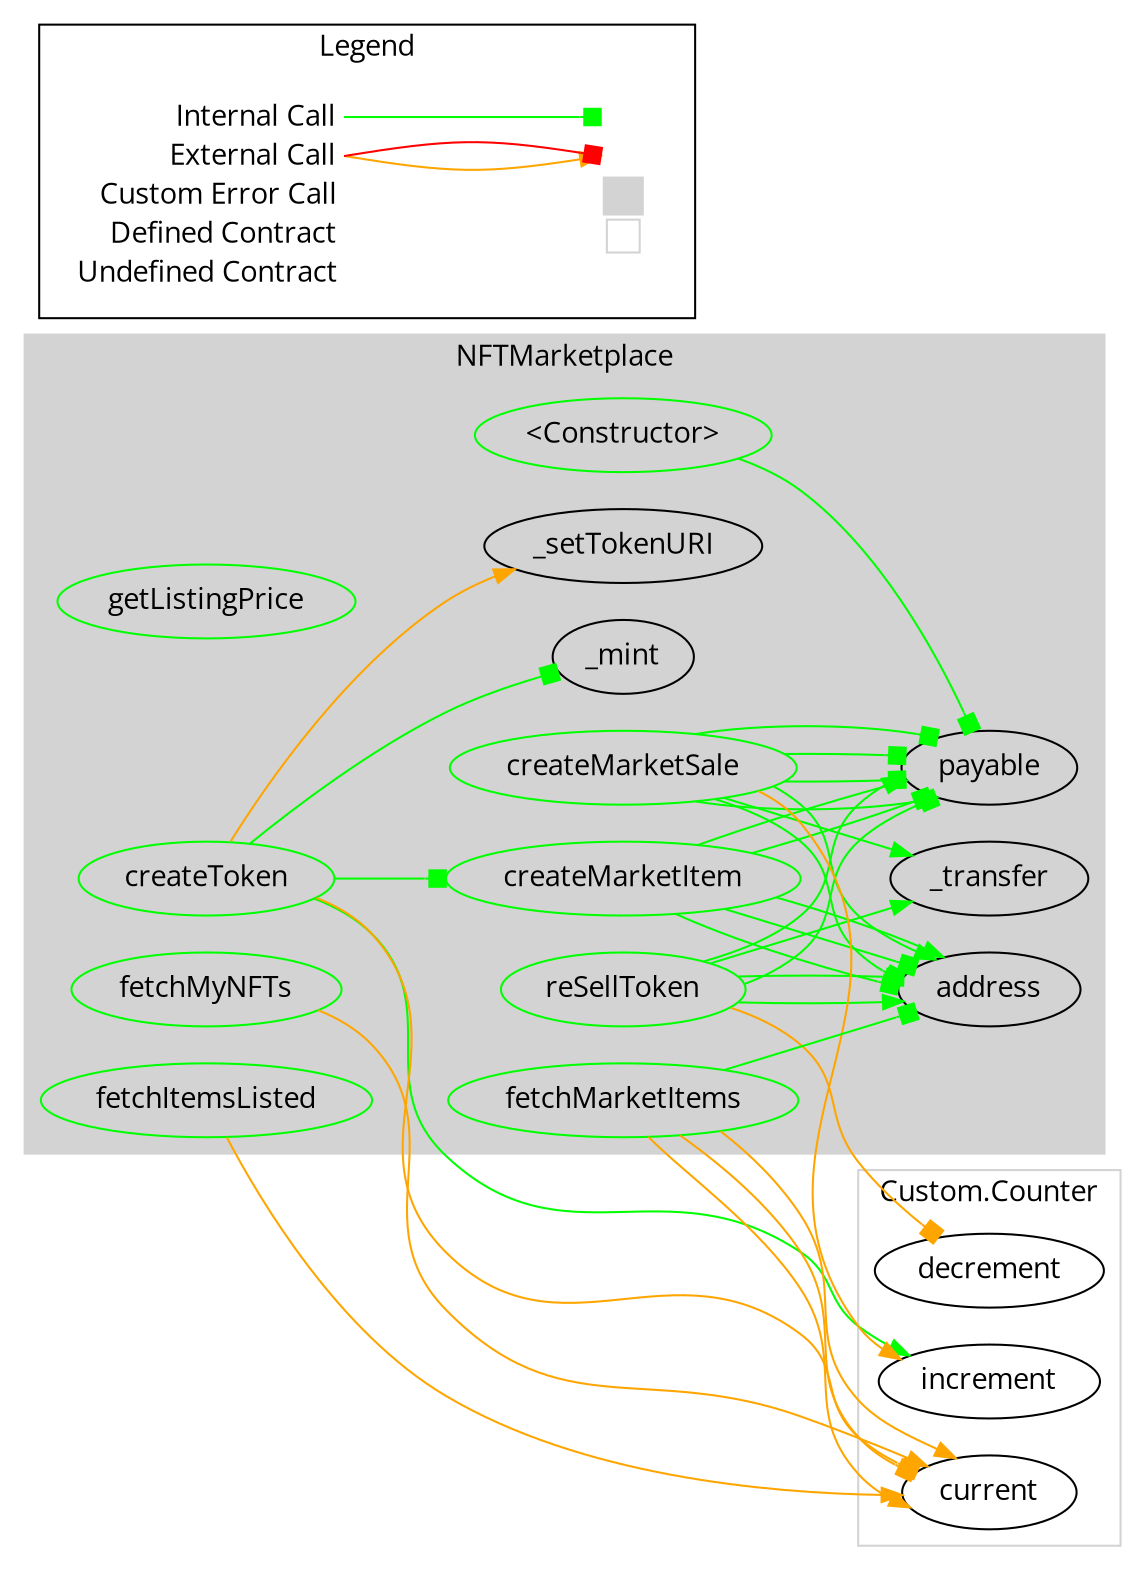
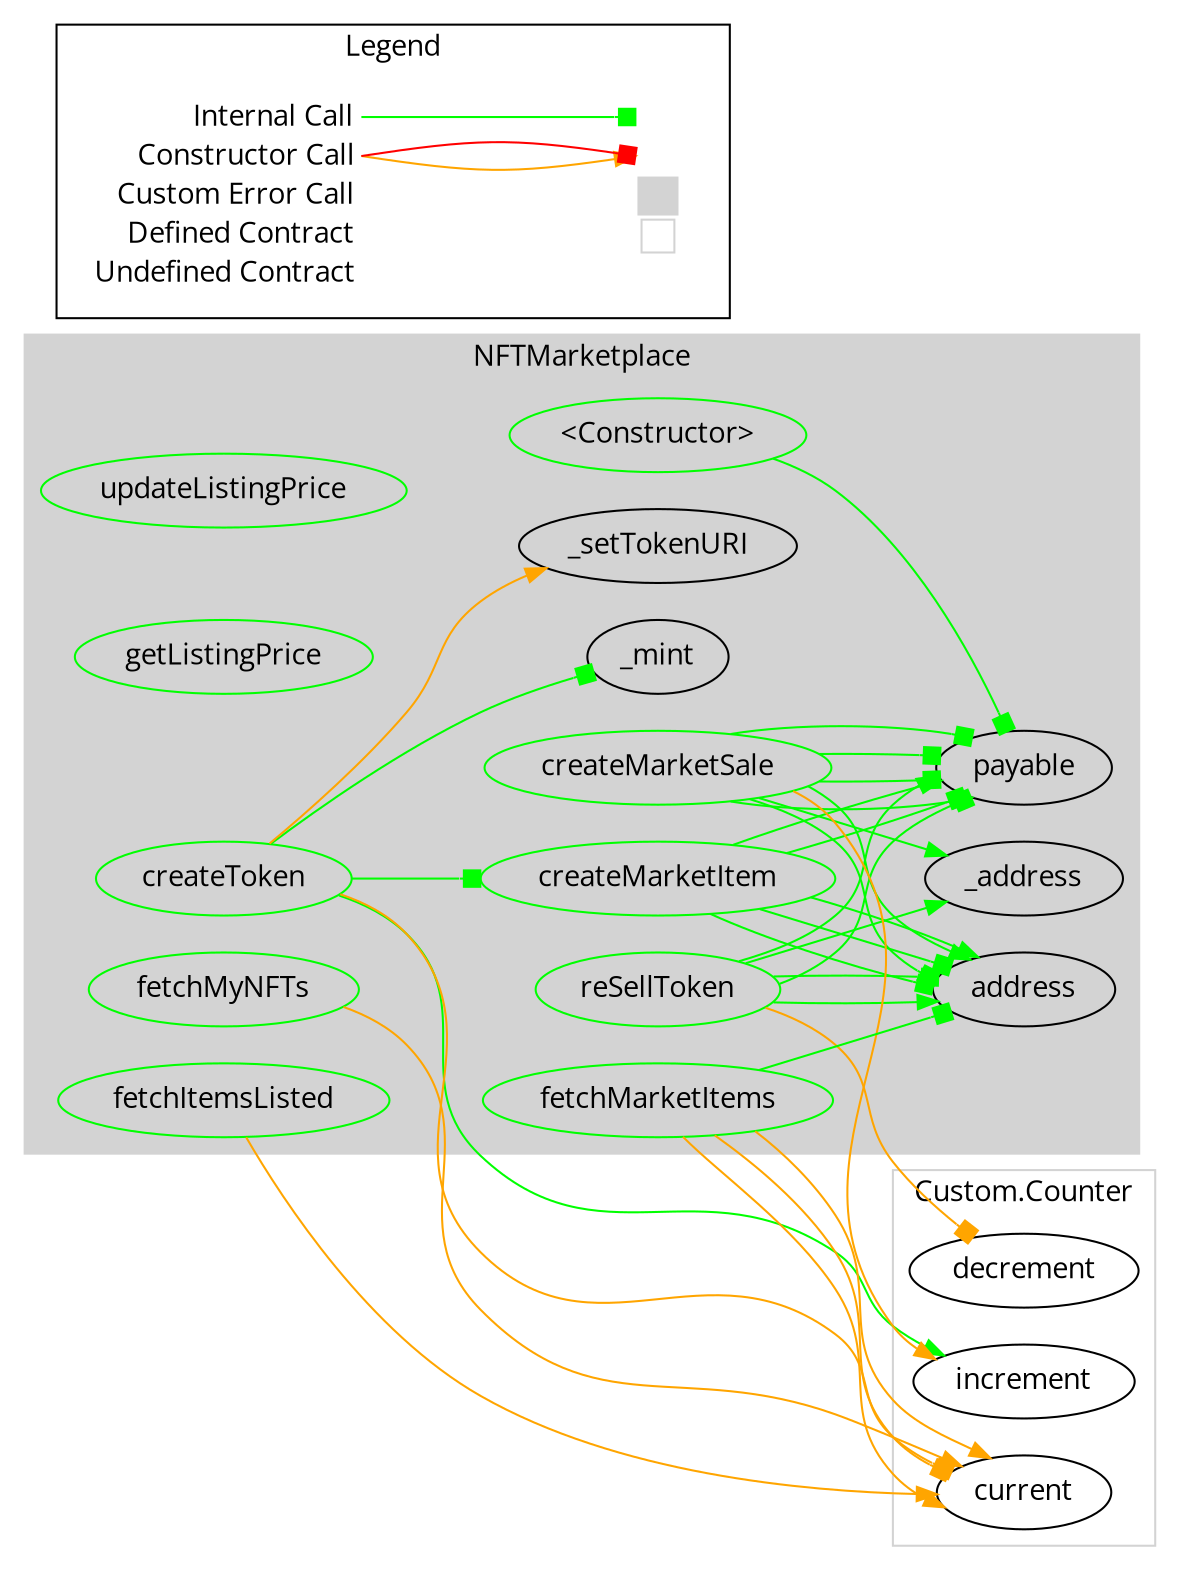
node "Internal Call": text "External Call" -> "Constructor Call"
node "updateListingPrice": added
node "_transfer": label "_transfer" -> "_address"
